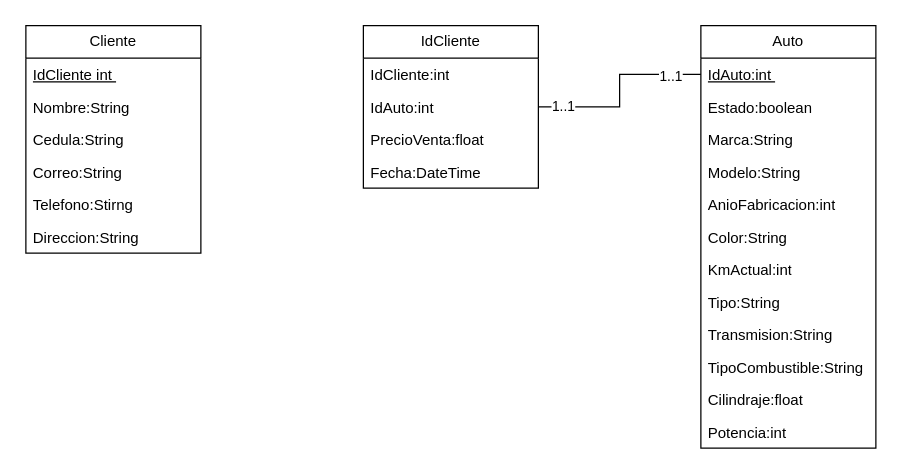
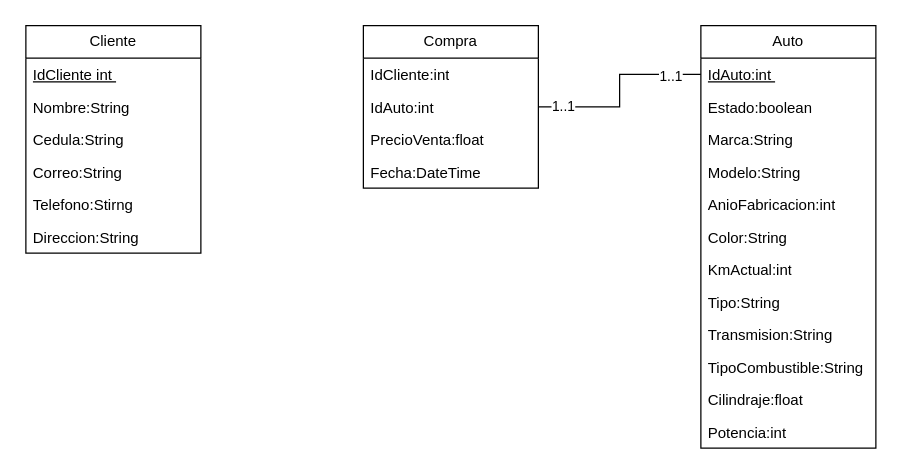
node "IdCliente": label "IdCliente" -> "Compra"
